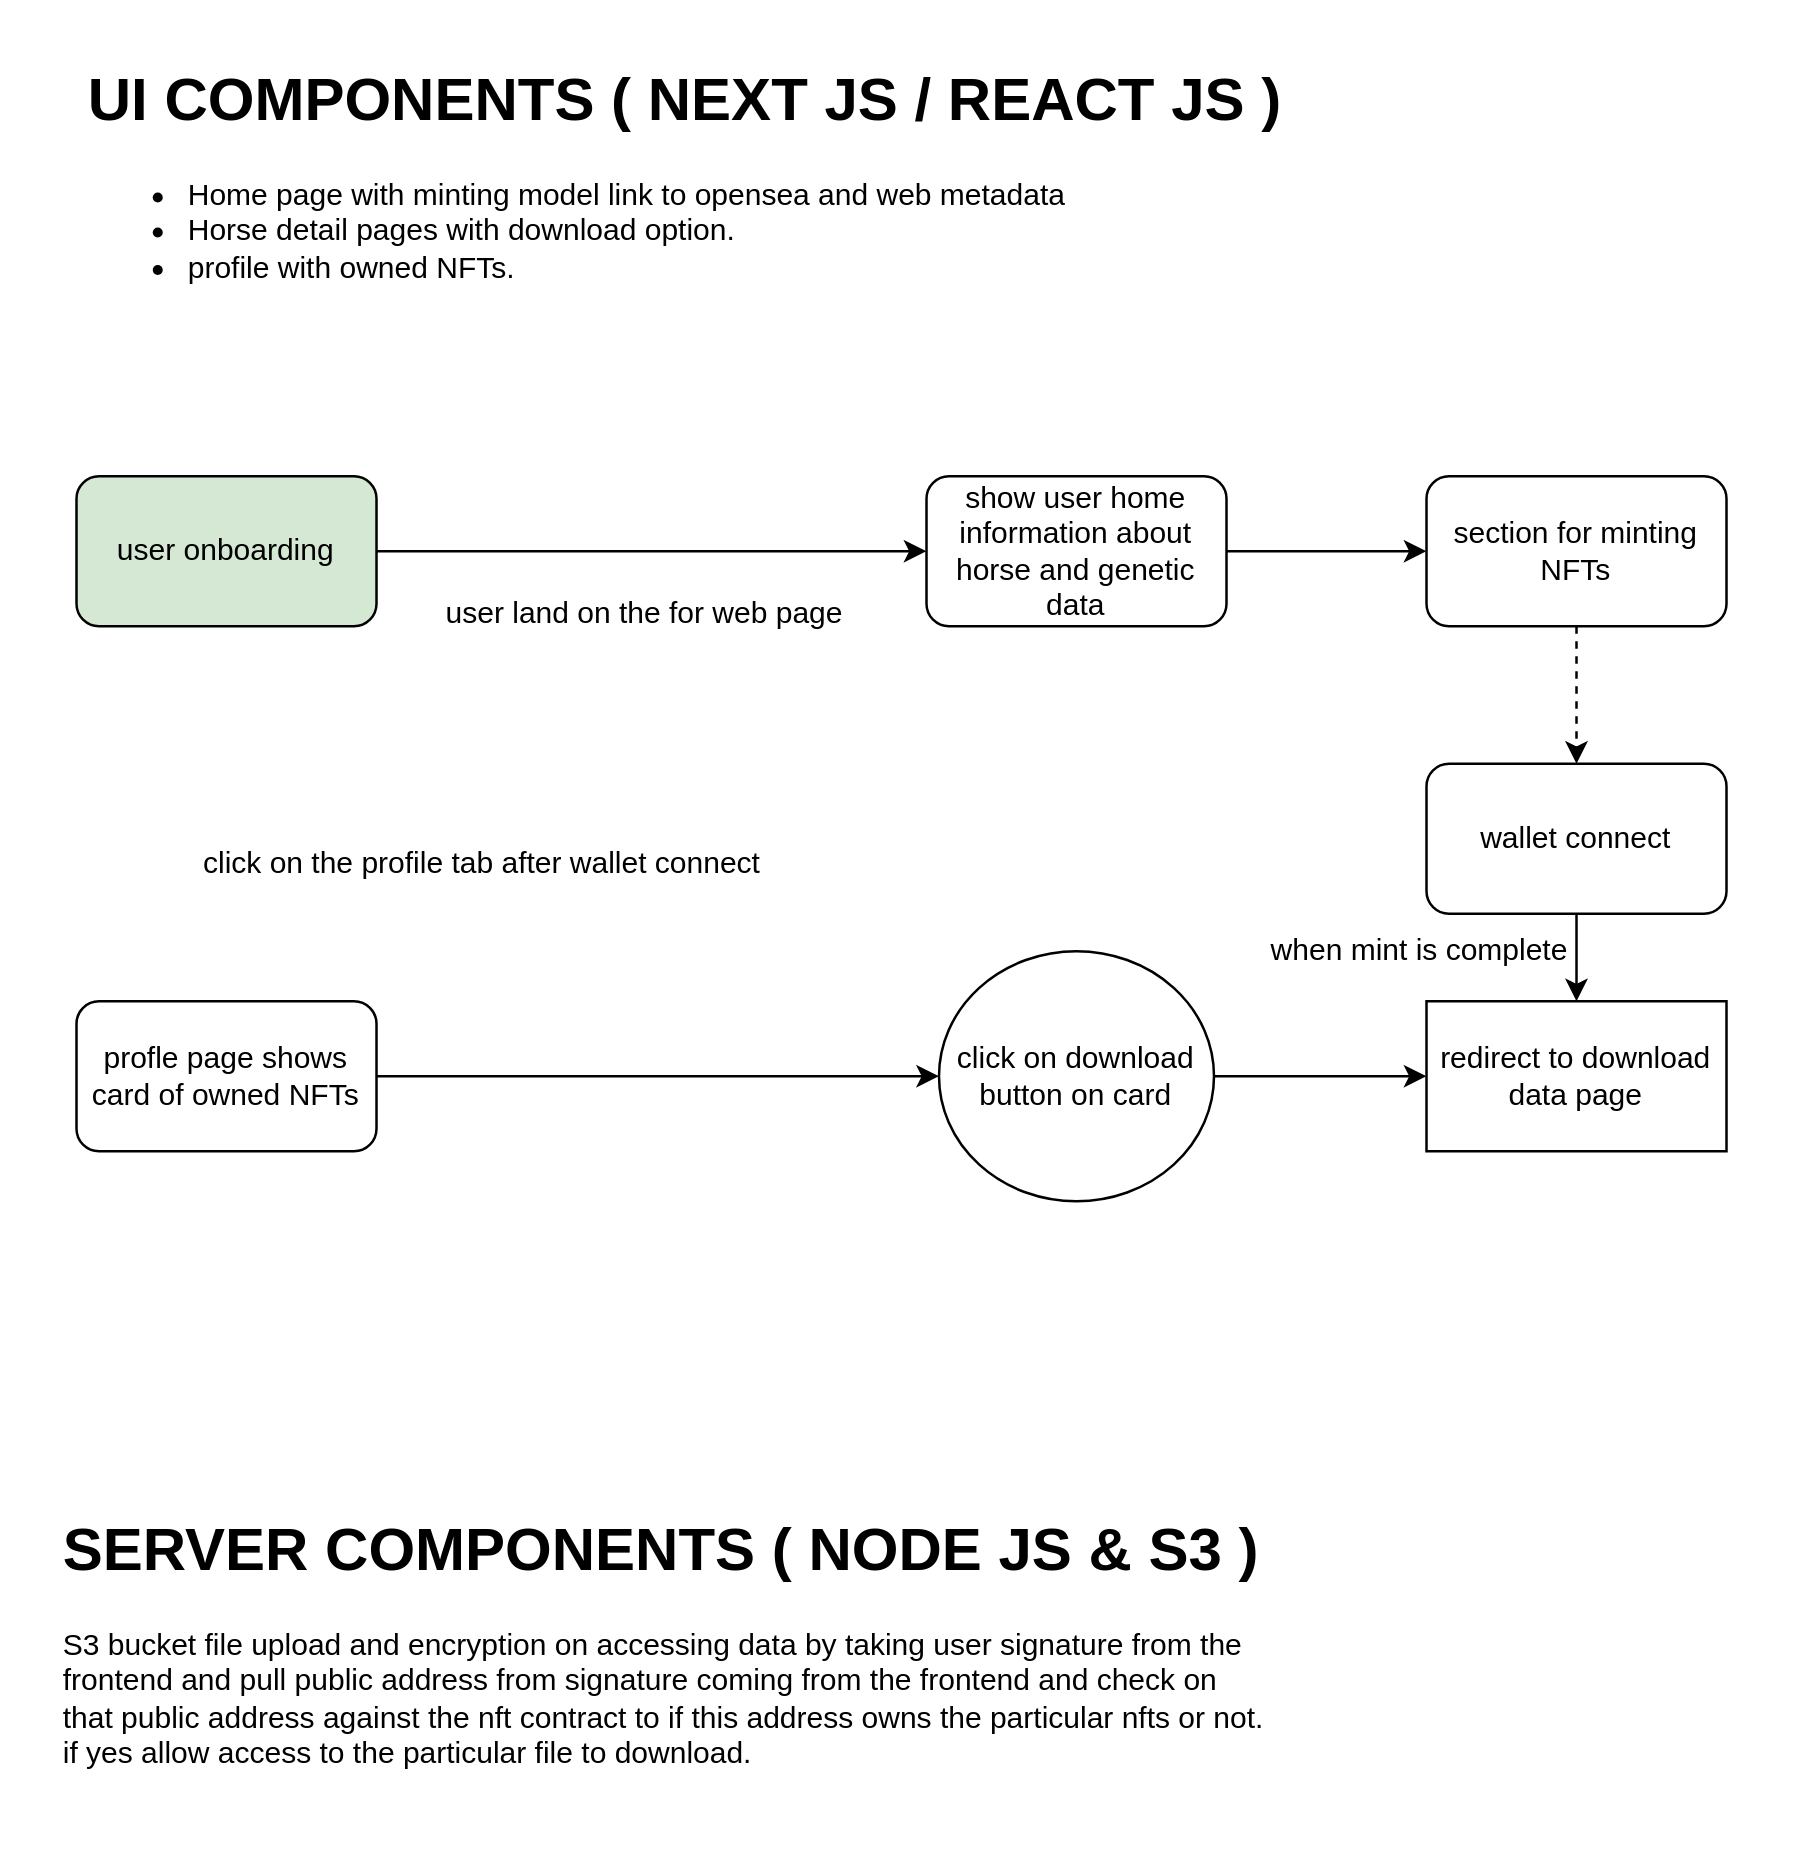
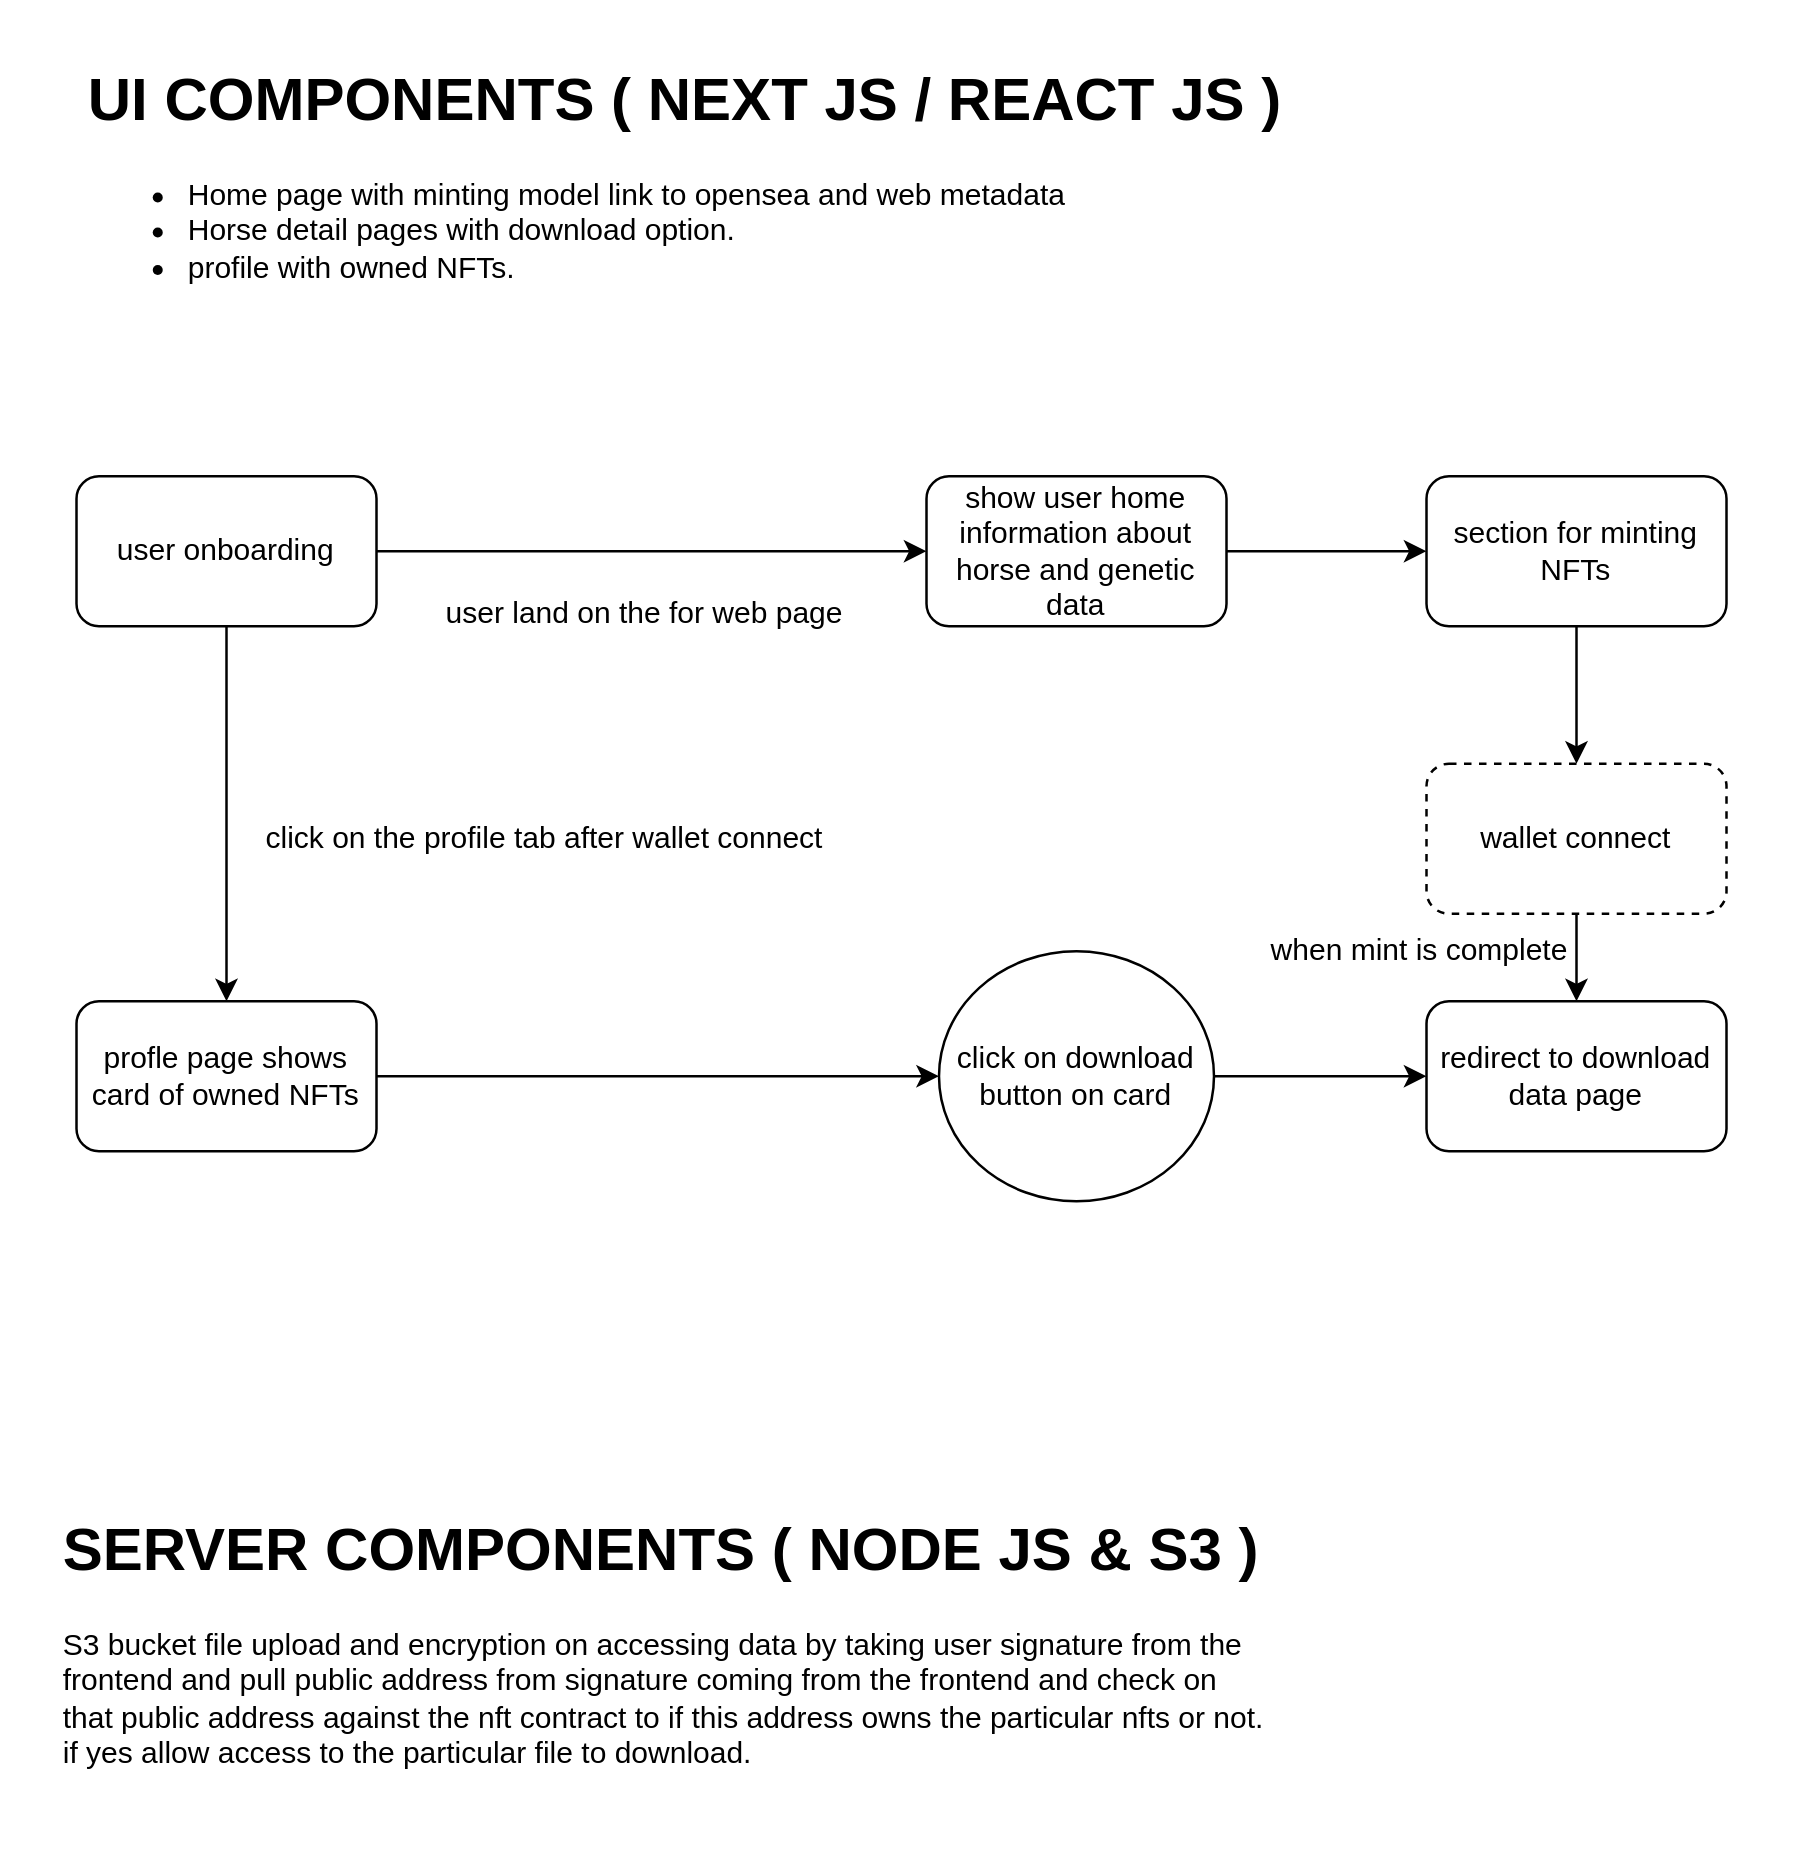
node "user onboarding": fillcolor #d5e8d4 -> #ffffff
edge "section for minting NFTs" -> "wallet connect": style dashed -> solid
edge "user onboarding" -> "profle page shows card of owned NFTs": added
node "wallet connect": style solid -> dashed
node "click on the profile tab after wallet connect": moved (483, 864) -> (545, 839)
node "redirect to download data page": shape rectangle -> rounded rectangle
